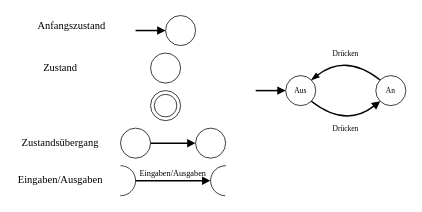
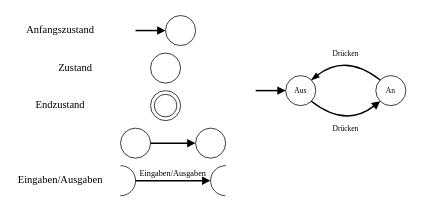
node "Anfangszustand": moved (72, 27) -> (60, 30)
node "Zustand": moved (60, 68) -> (75, 68)
node "Endzustand": added
node "Zustandsübergang": removed
